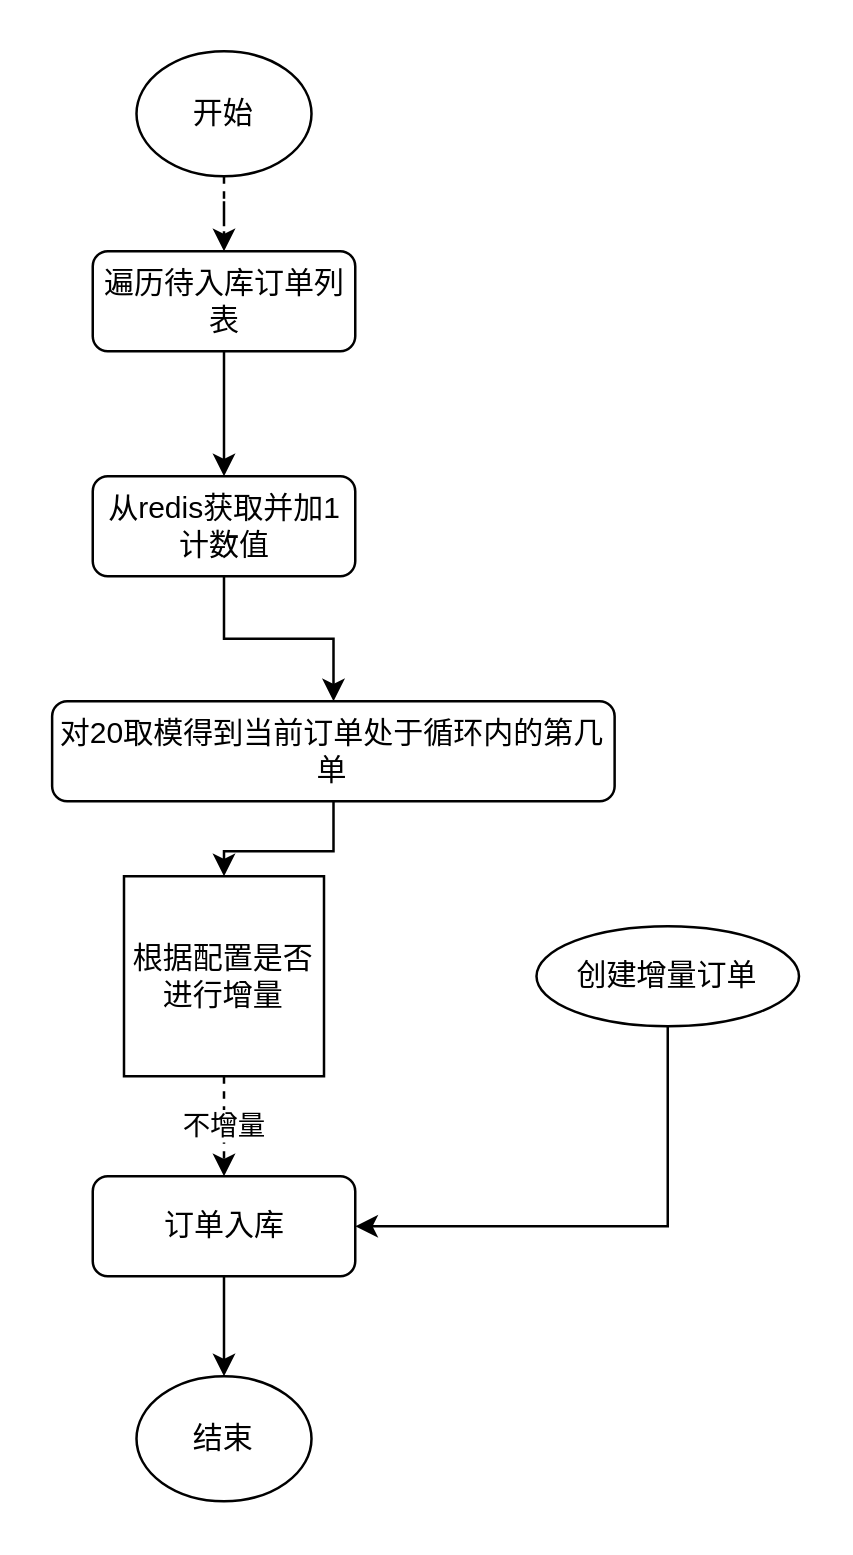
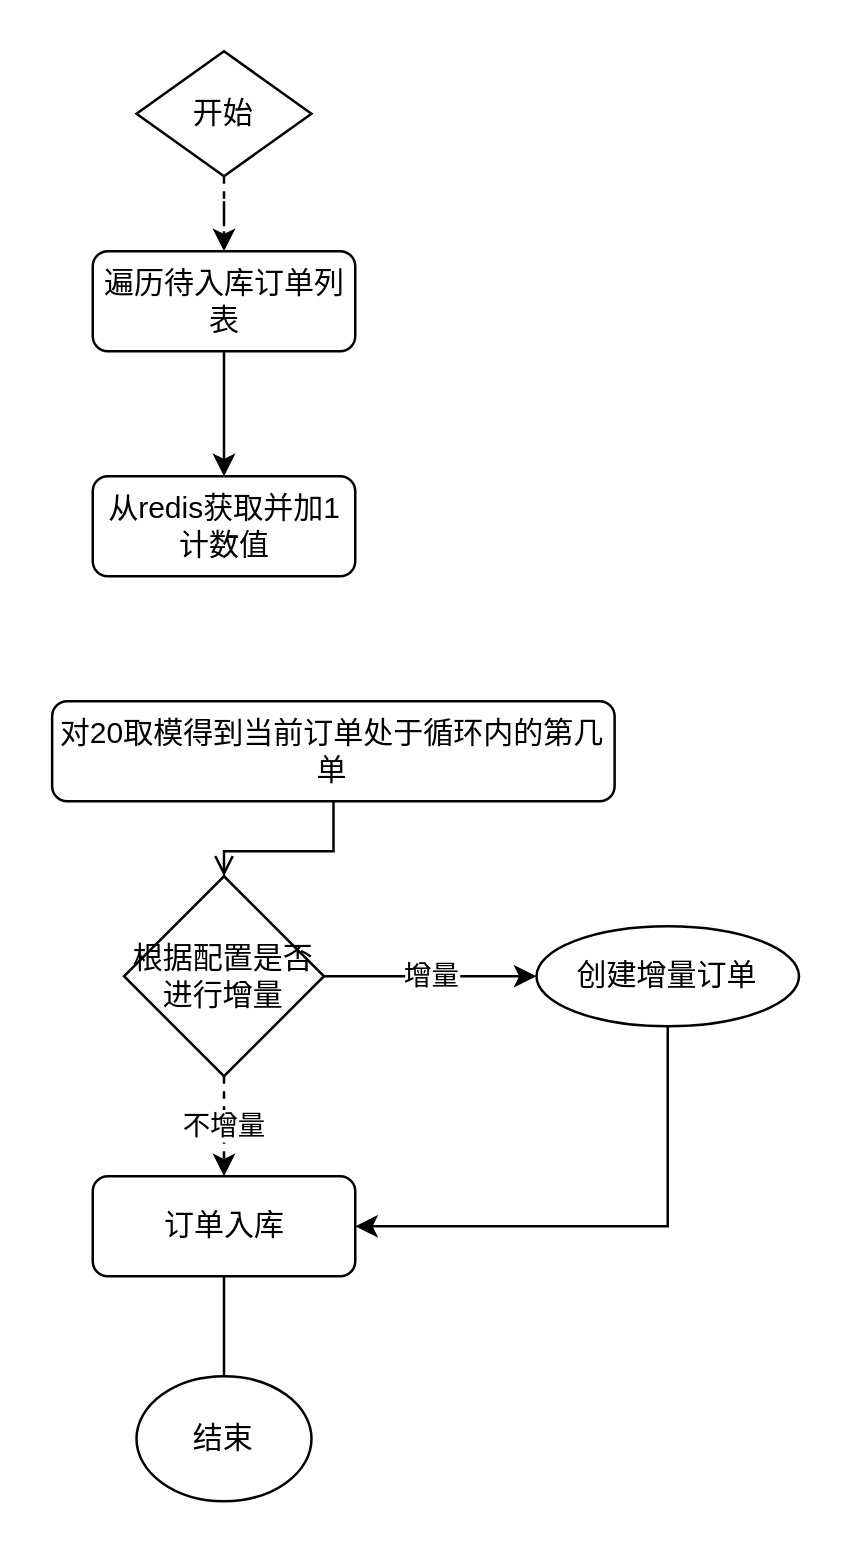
node "开始": shape ellipse -> diamond
edge "从redis获取并加1计数值" -> "对20取模得到当前订单处于循环内的第几单": removed
edge "对20取模得到当前订单处于循环内的第几单" -> "根据配置是否进行增量": arrowhead classic -> open
node "根据配置是否进行增量": shape rectangle -> diamond
edge "根据配置是否进行增量" -> "创建增量订单": added, label "增量"
edge "订单入库" -> "结束": arrowhead classic -> none
